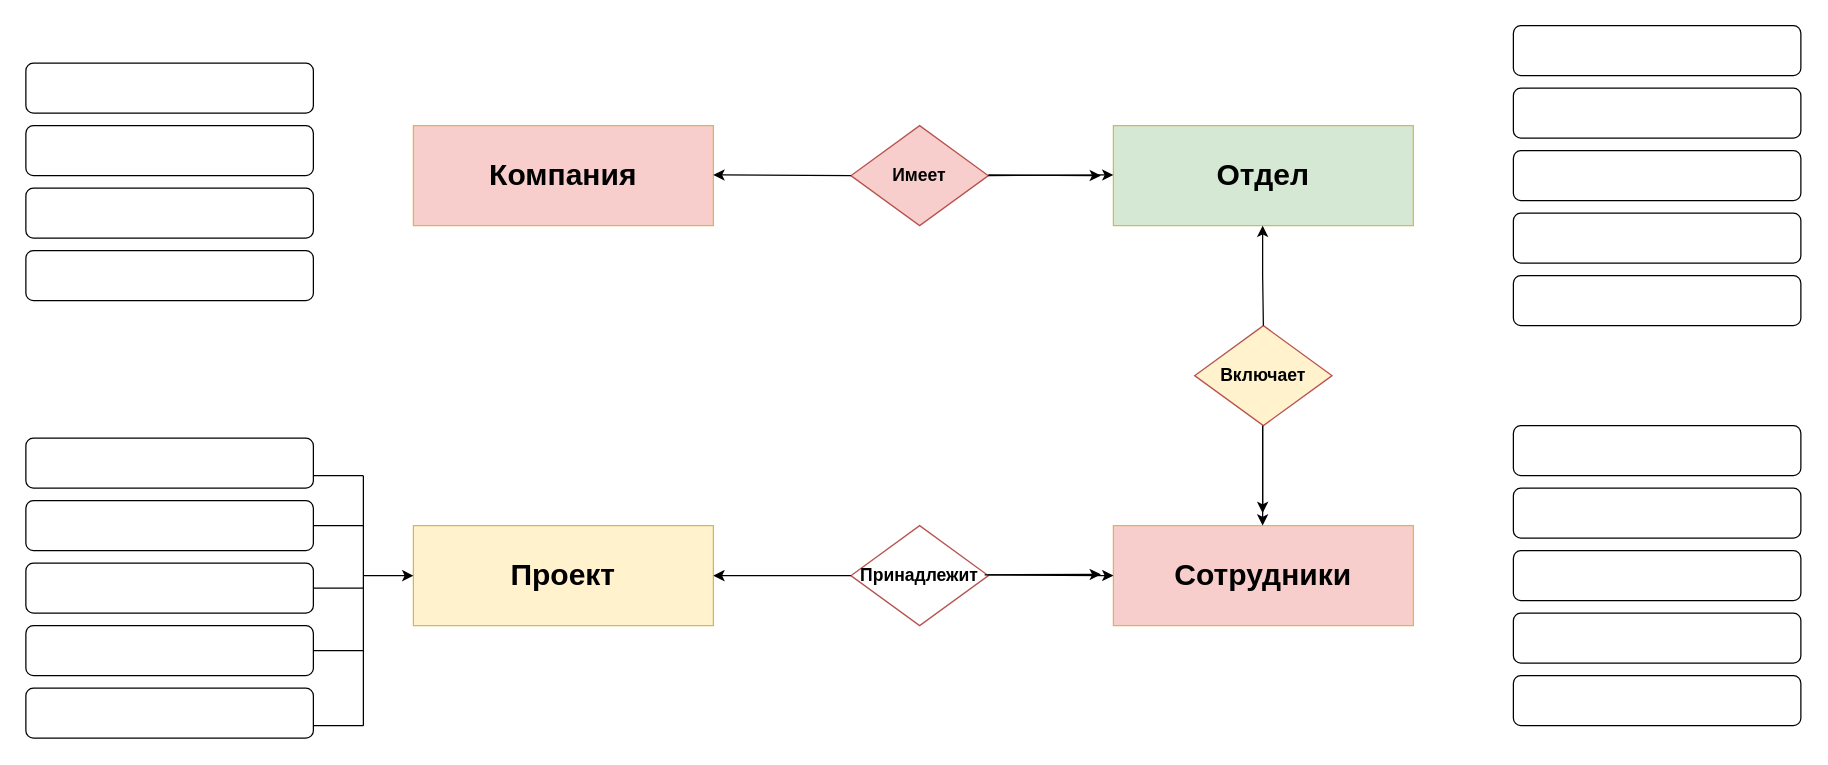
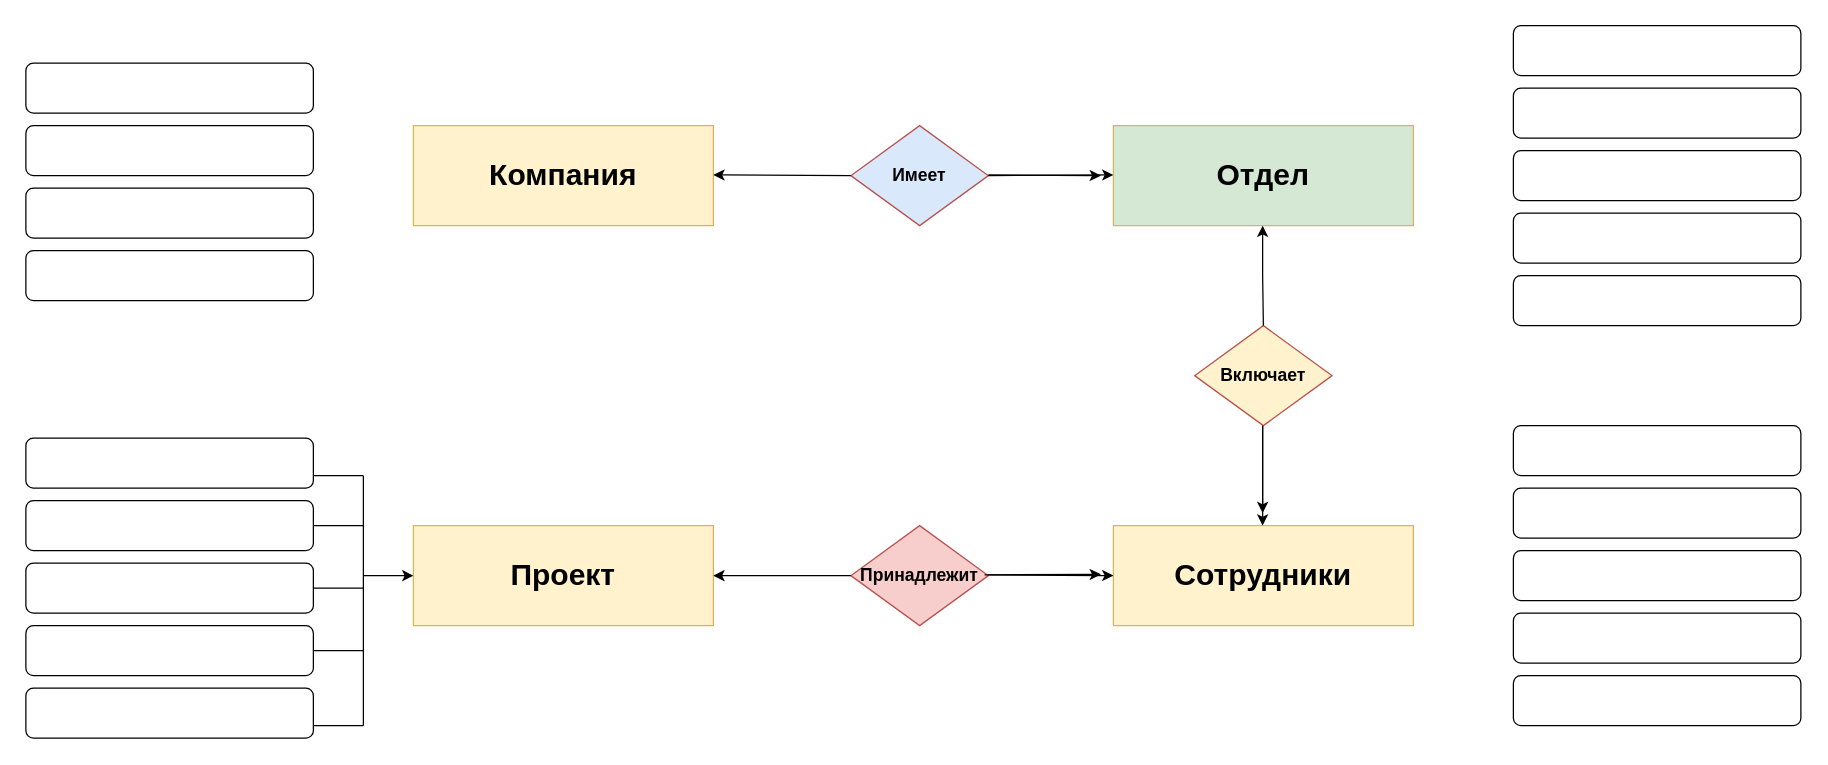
node "Компания": fillcolor #f8cecc -> #fff2cc
node "Имеет": fillcolor #f8cecc -> #dae8fc
node "Принадлежит": fillcolor #ffffff -> #f8cecc
node "Сотрудники": fillcolor #f8cecc -> #fff2cc
